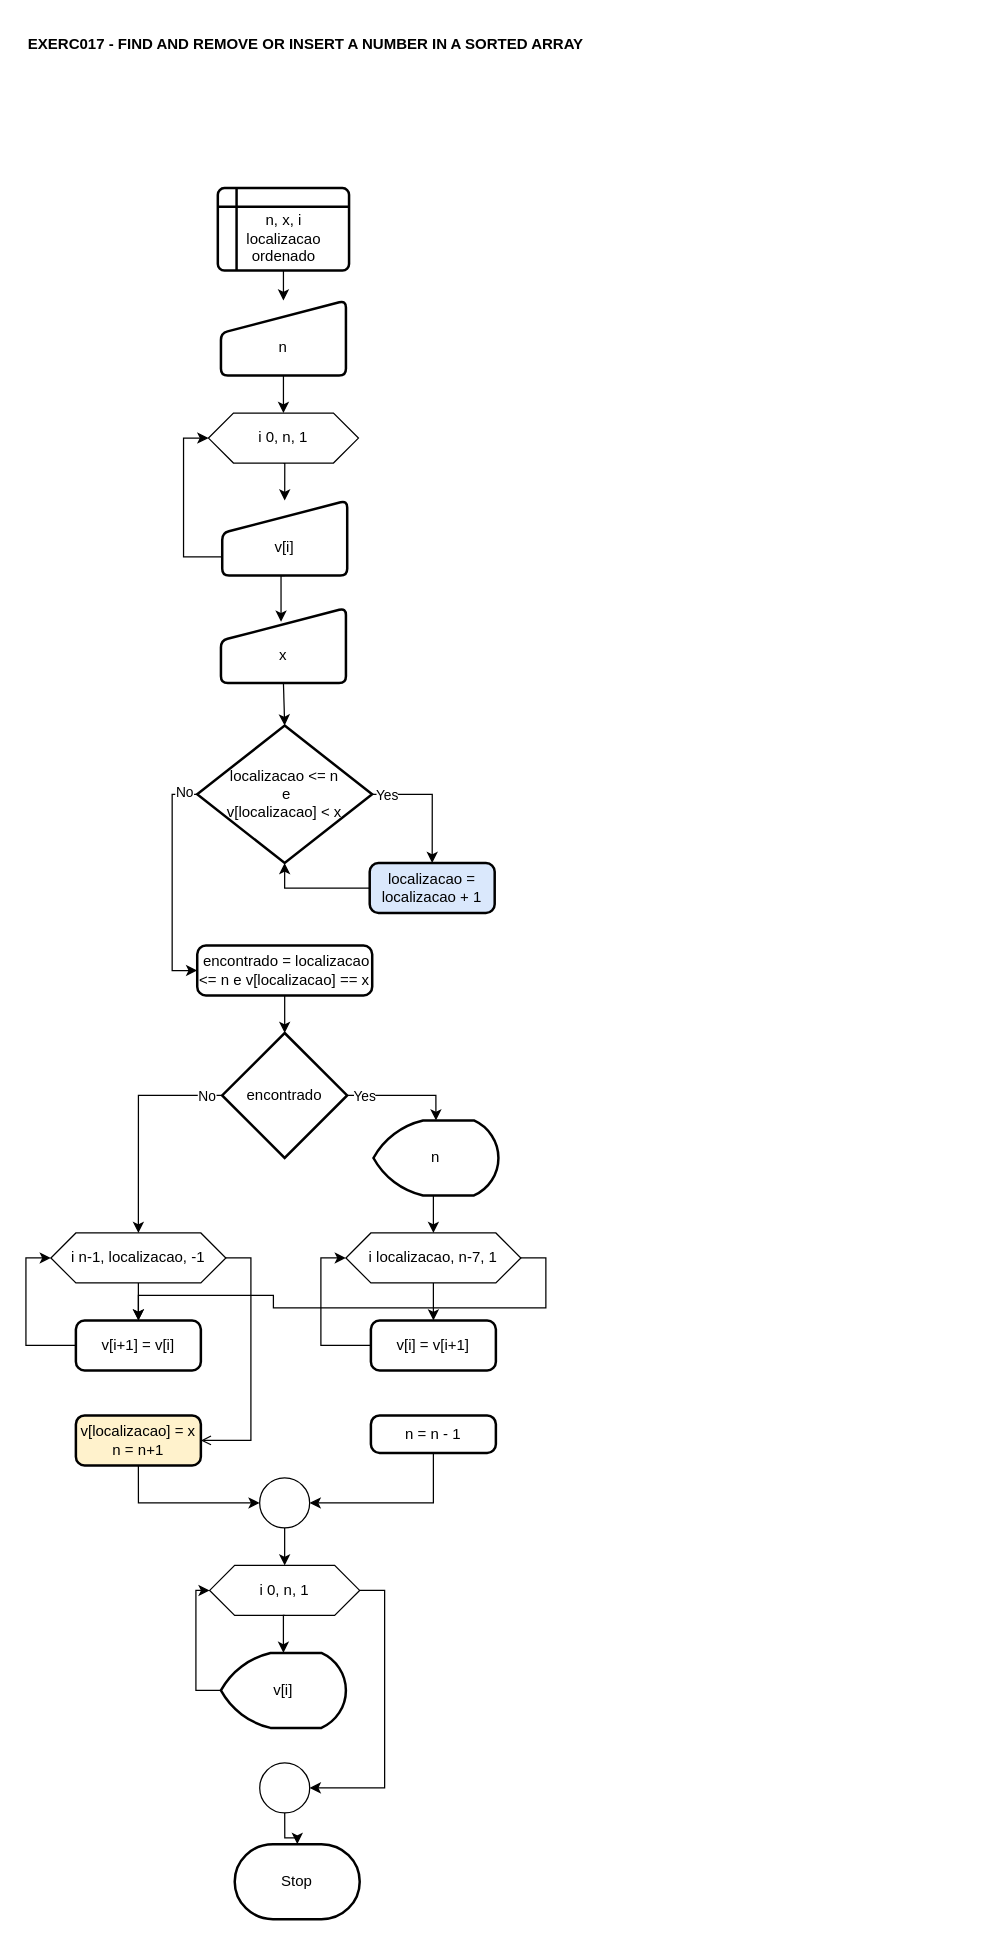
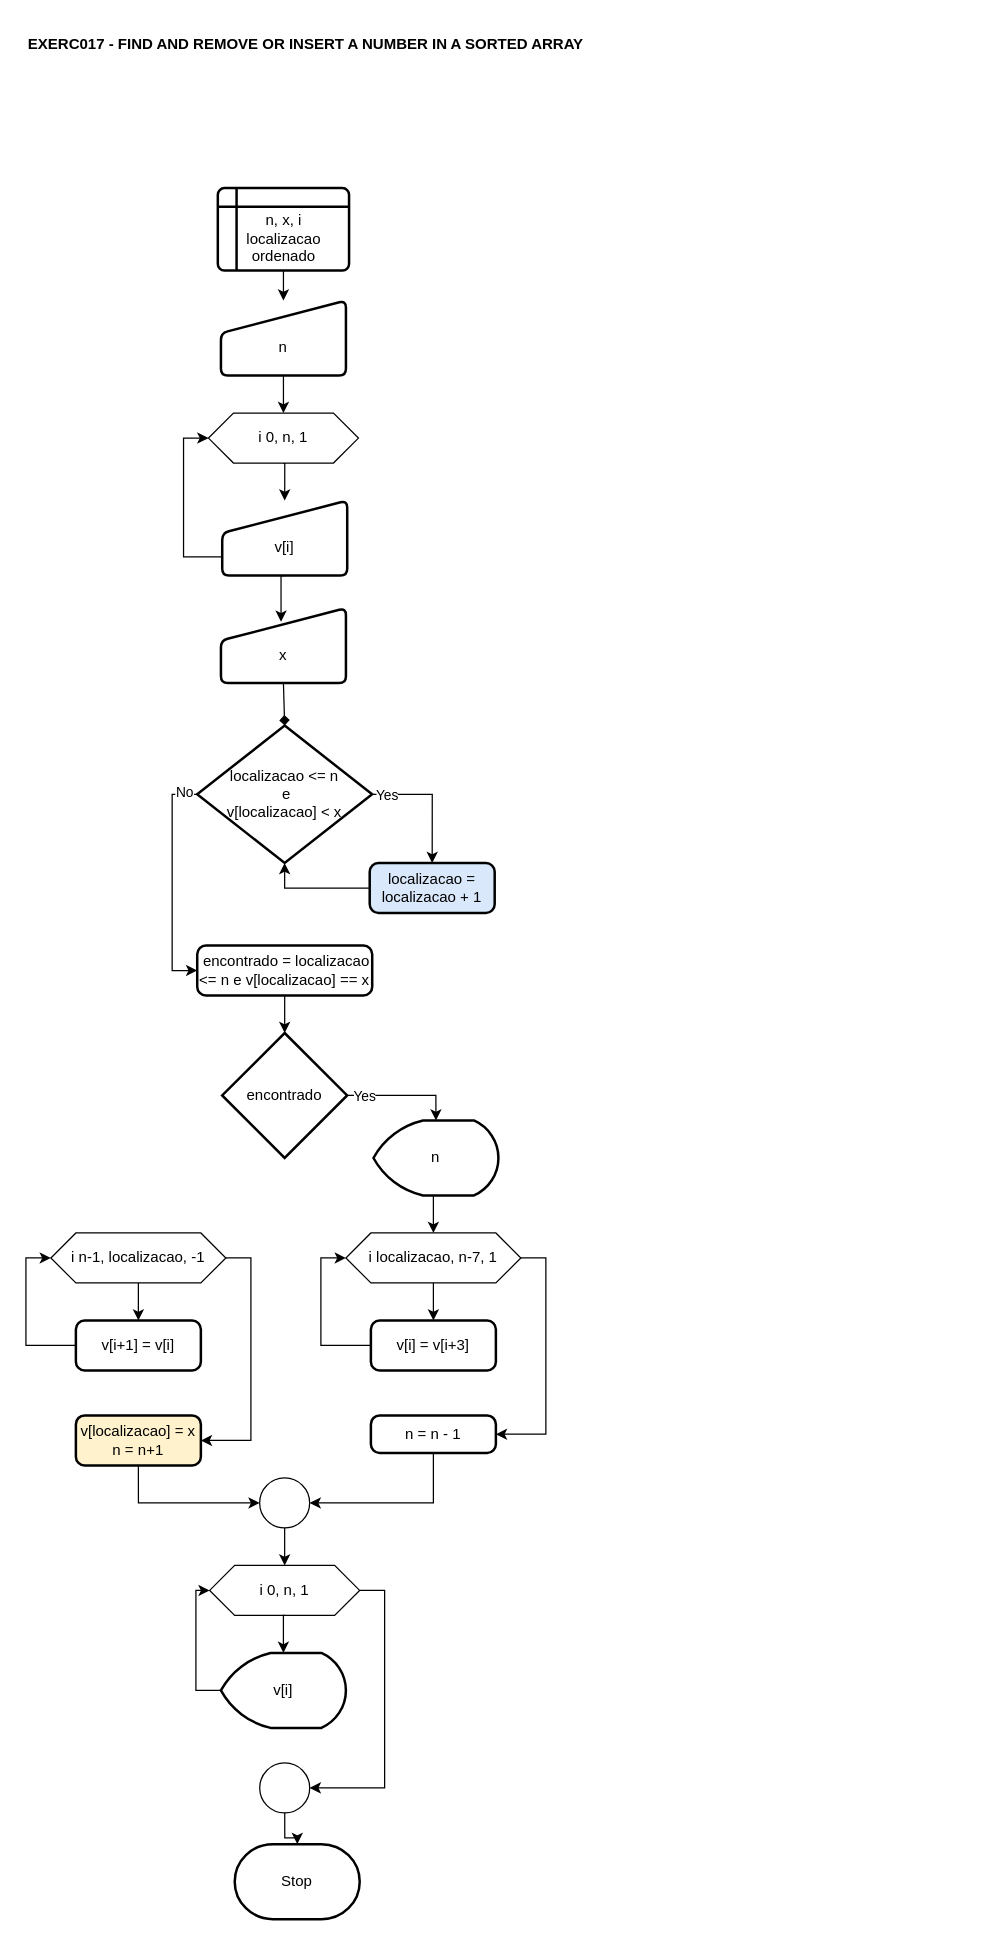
edge "x" -> "localizacao <= n e v[localizacao] < x": arrowhead classic -> diamond
edge "encontrado" -> "i n-1, localizacao, -1": removed, label "No"
edge "i localizacao, n-7, 1" -> "v[i+1] = v[i]": now "i localizacao, n-7, 1" -> "n = n - 1"
node "v[i] = v[i+1]": label "v[i] = v[i+1]" -> "v[i] = v[i+3]"
edge "i n-1, localizacao, -1" -> "v[localizacao] = x n = n+1": arrowhead open -> classic
